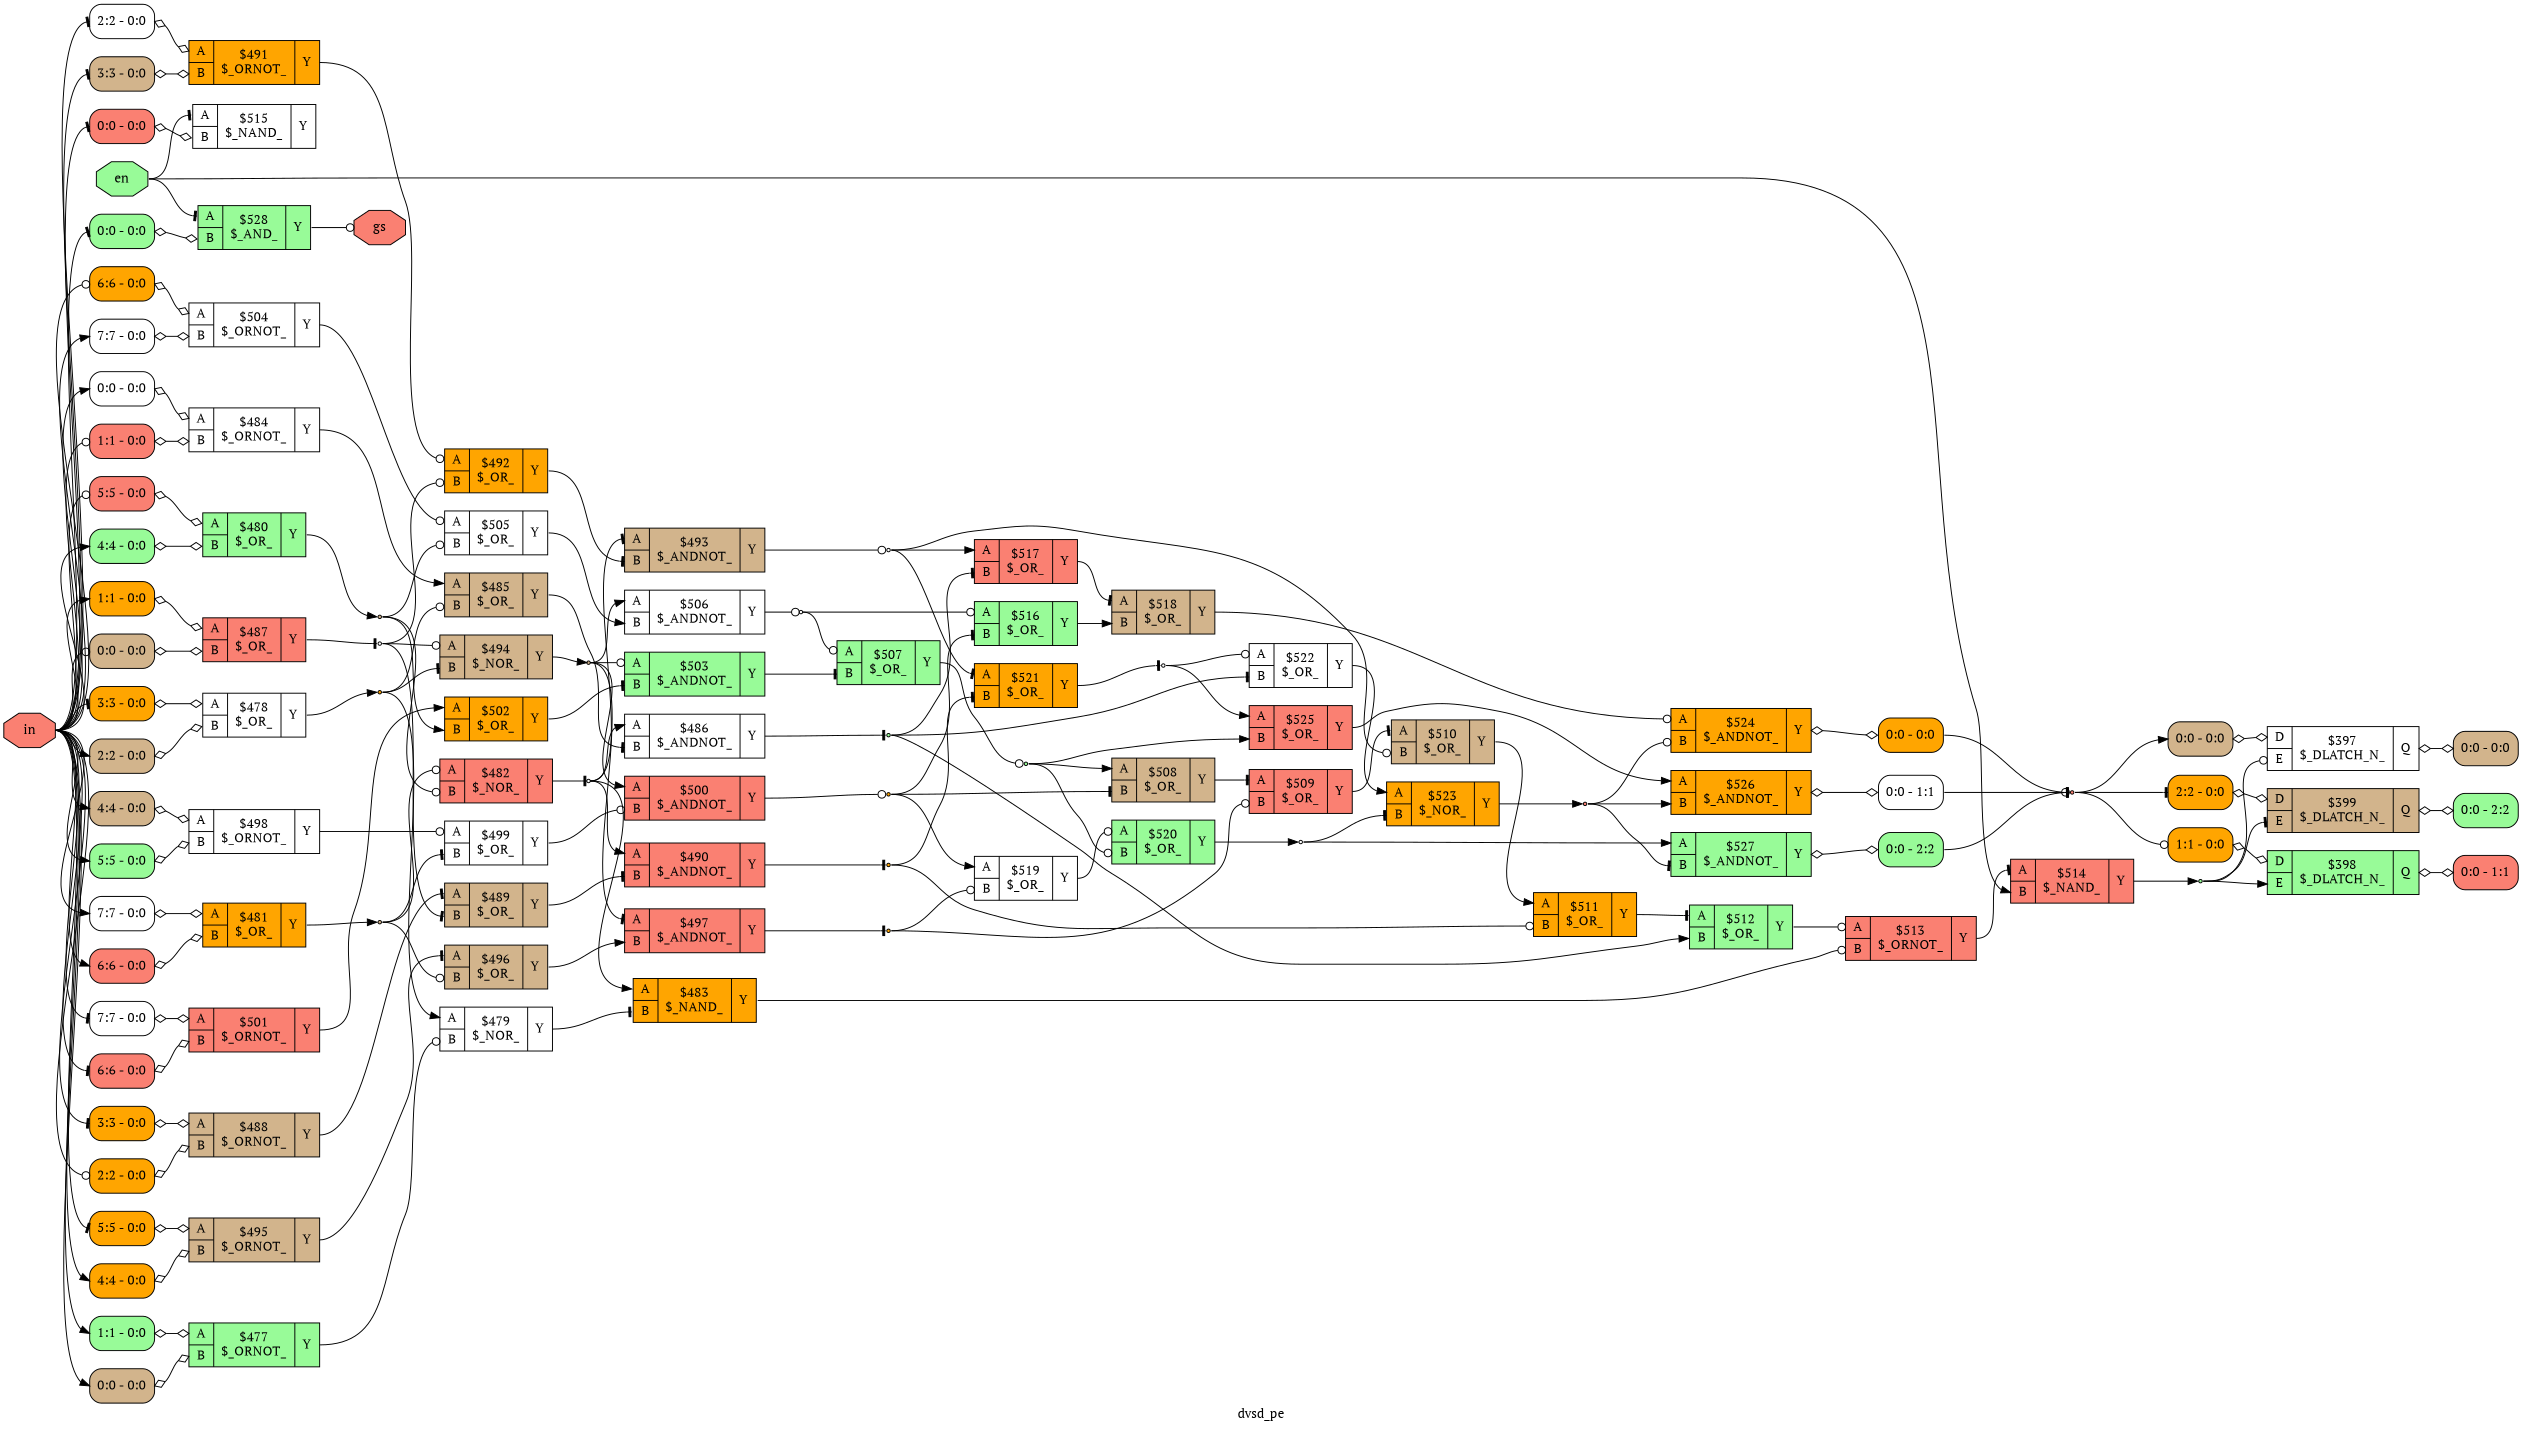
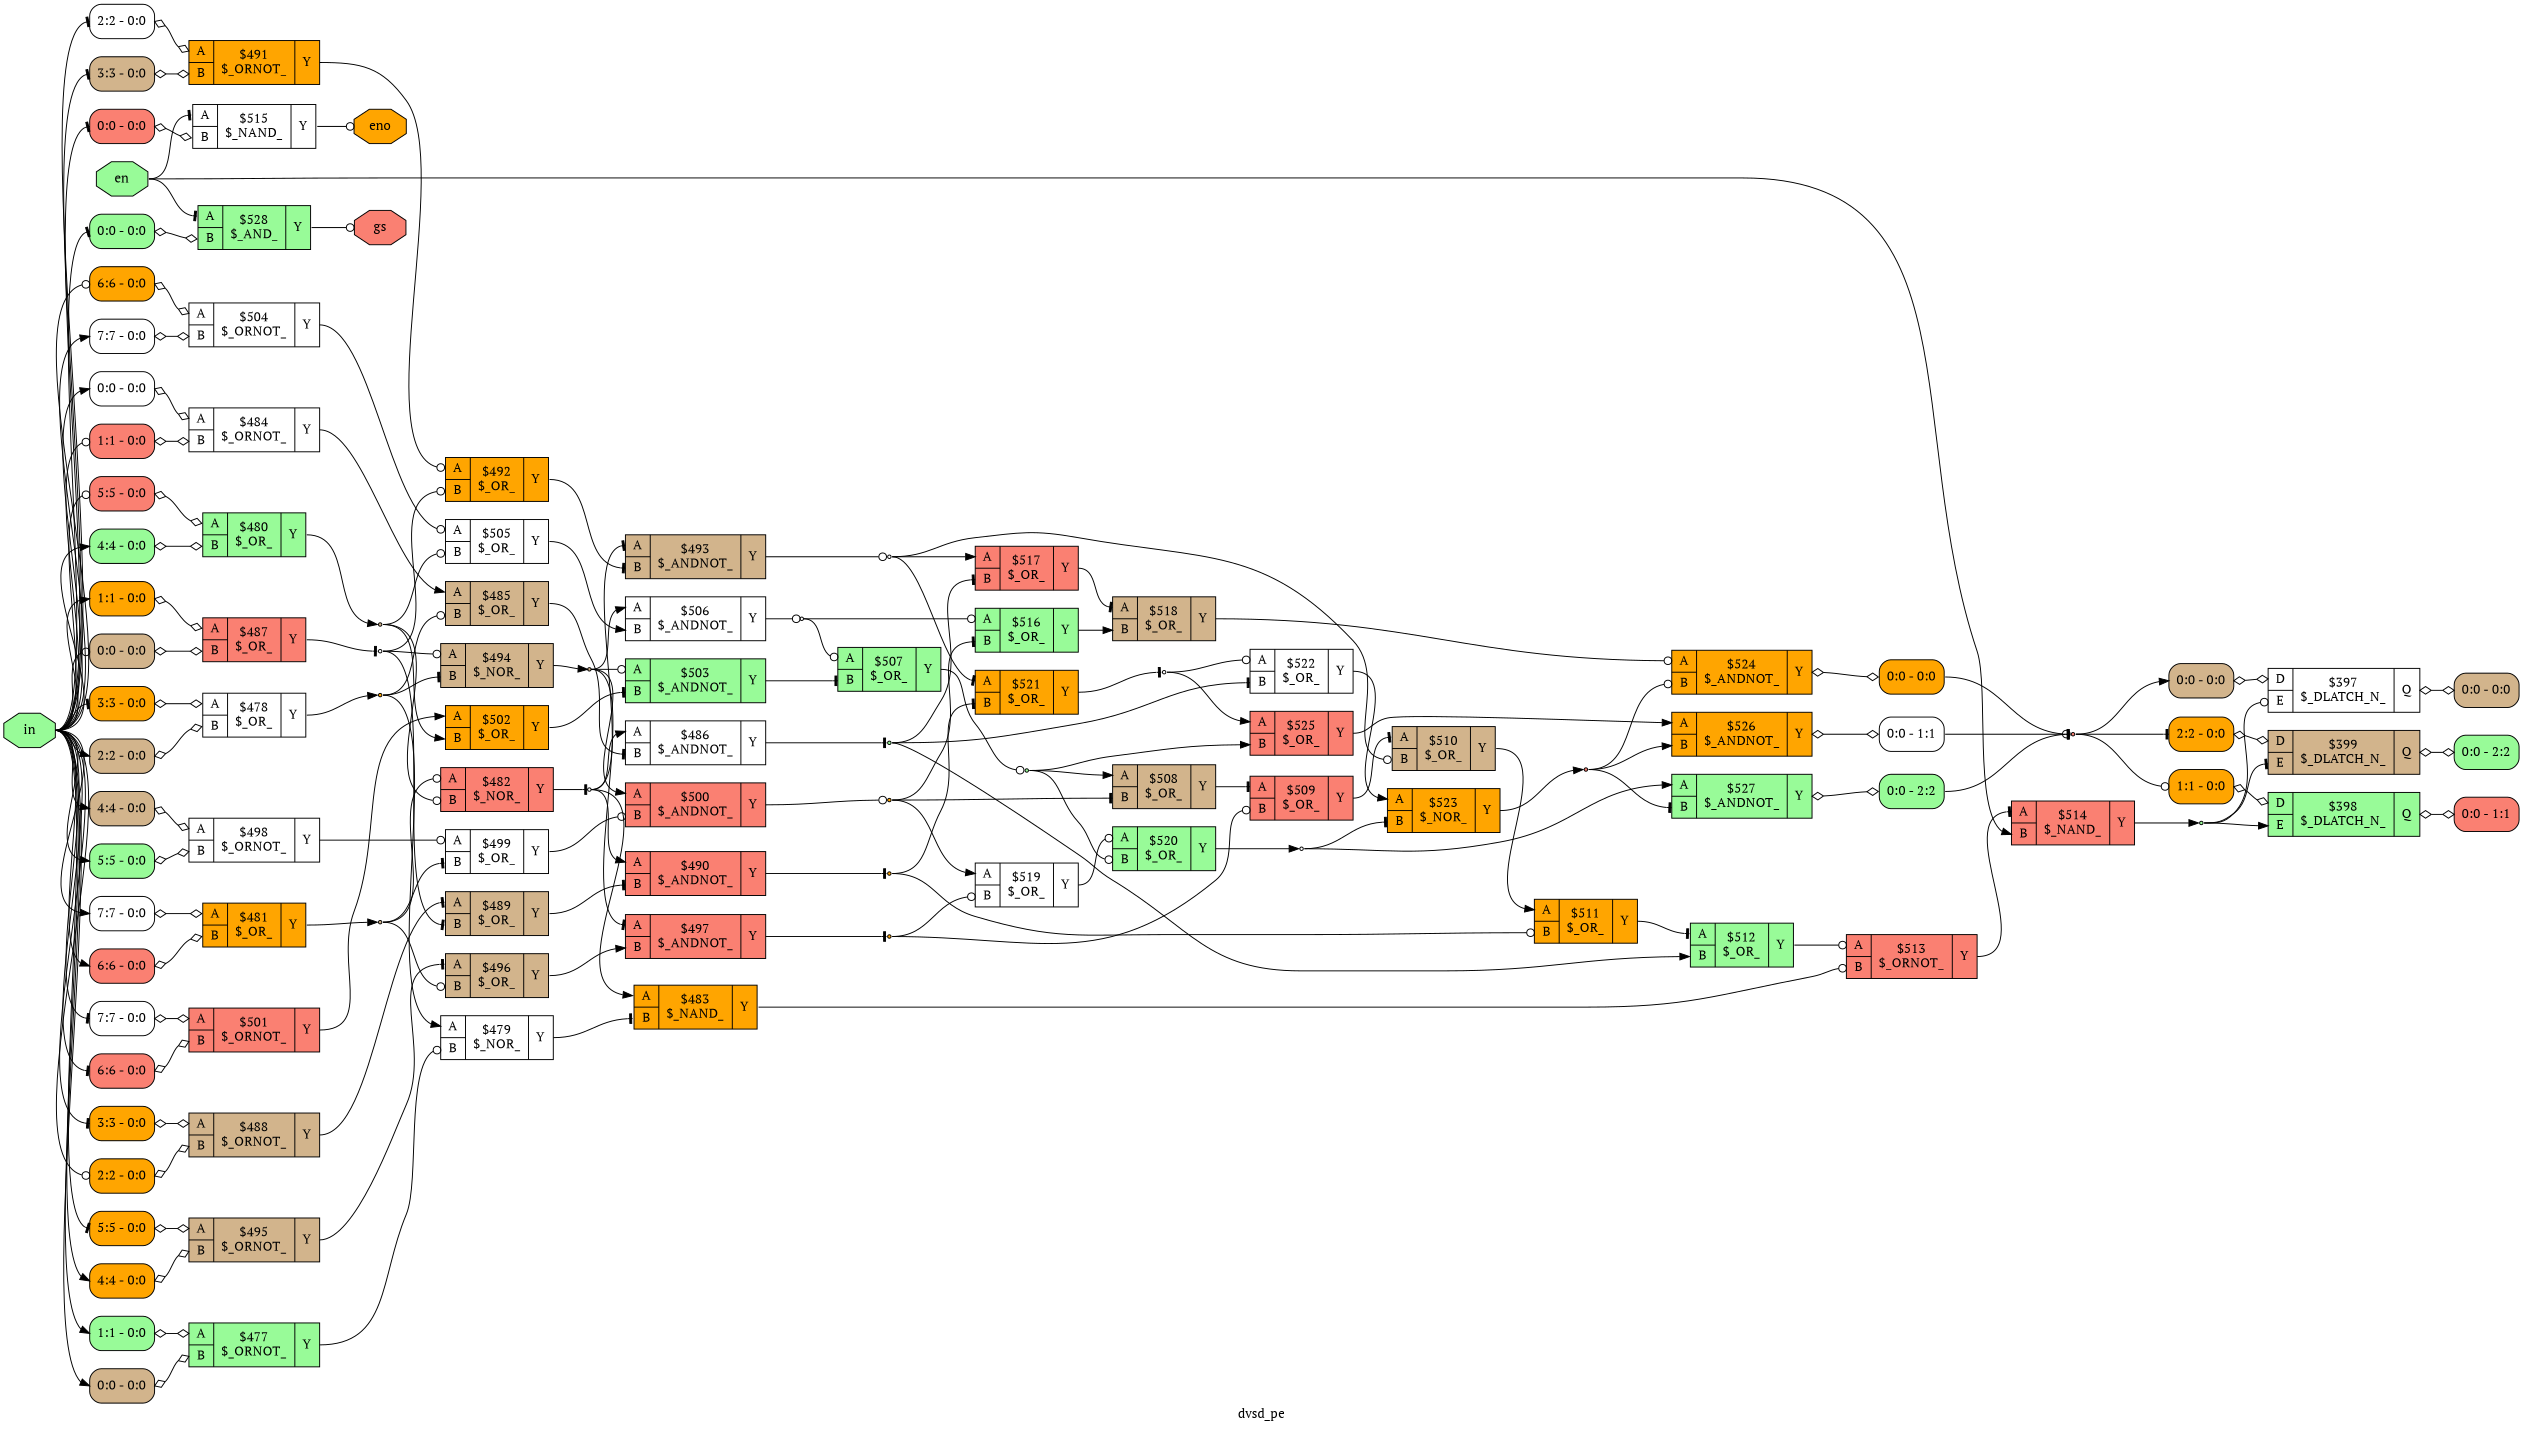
node "eno": added
node "in": fillcolor salmon -> palegreen
